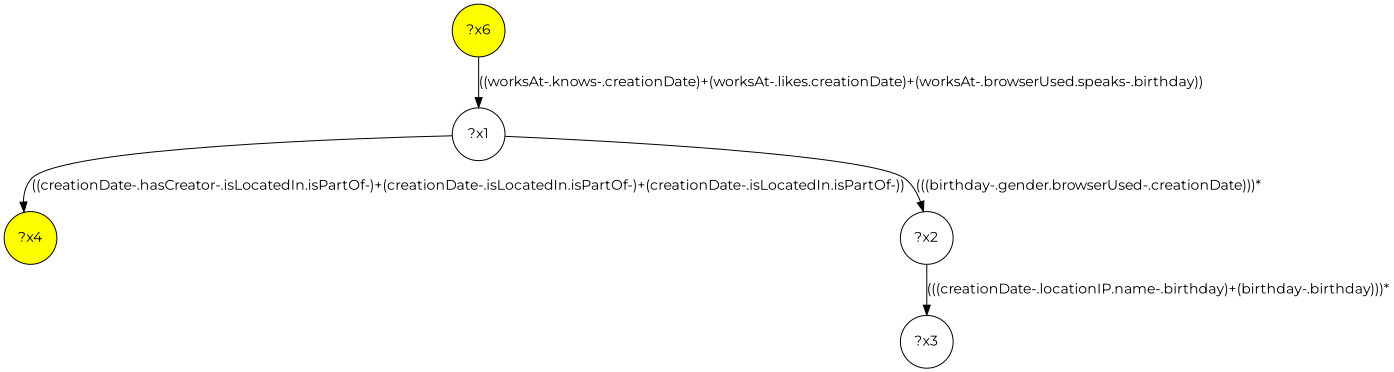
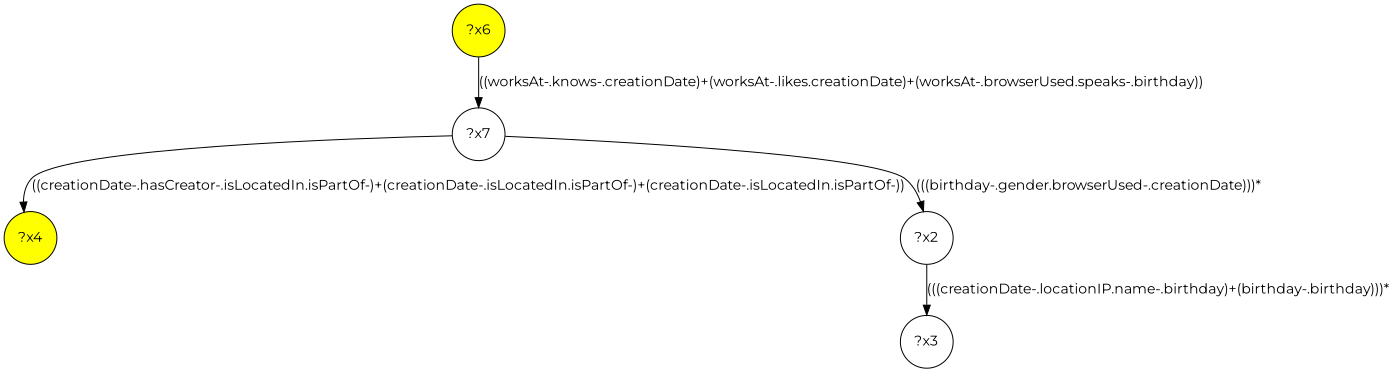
node "?x1": label "?x1" -> "?x7"
